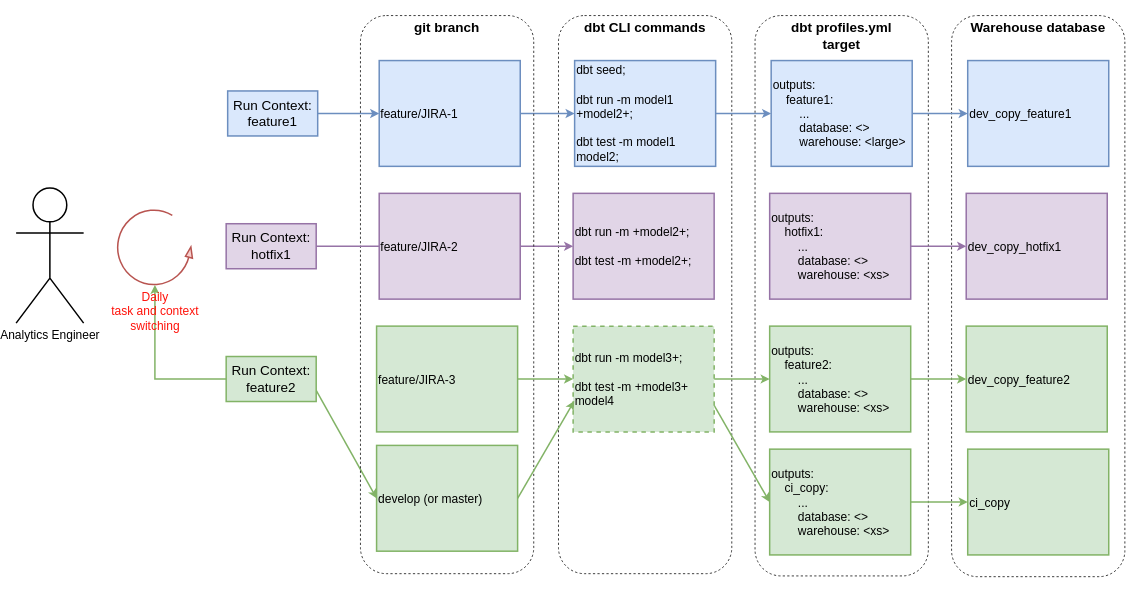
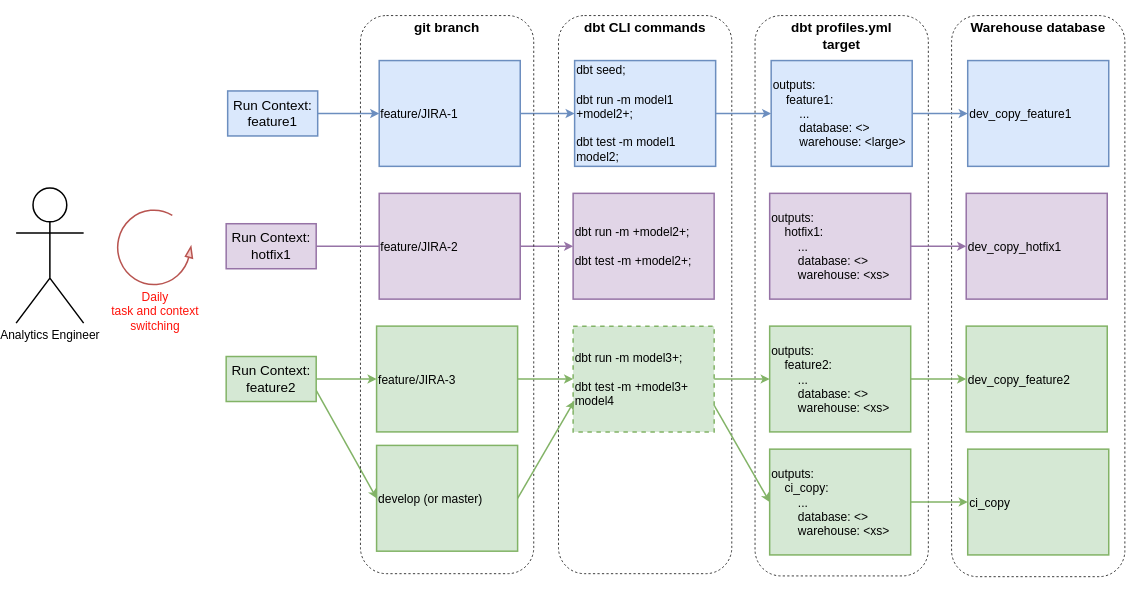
edge "Run Context: feature2" -> "Daily task and context switching": now "Run Context: feature2" -> "feature/JIRA-3"
